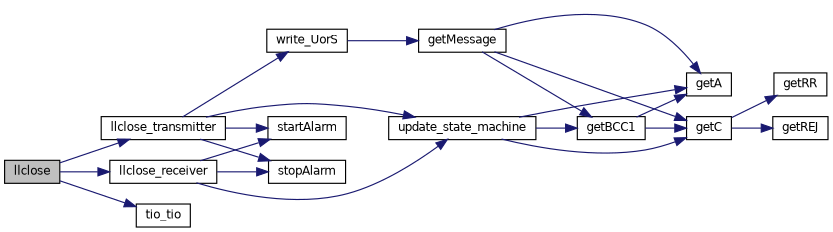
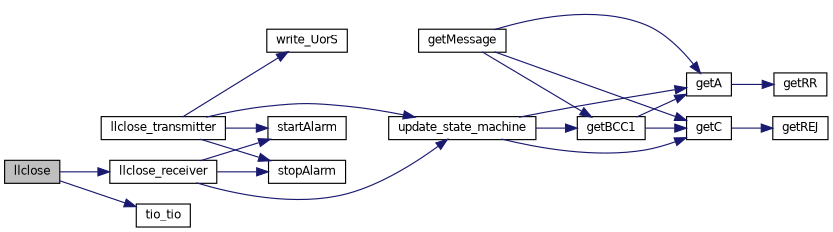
edge "write_UorS" -> "getMessage": removed
edge "getC" -> "getRR": now "getA" -> "getRR"
edge "llclose" -> "llclose_transmitter": removed
